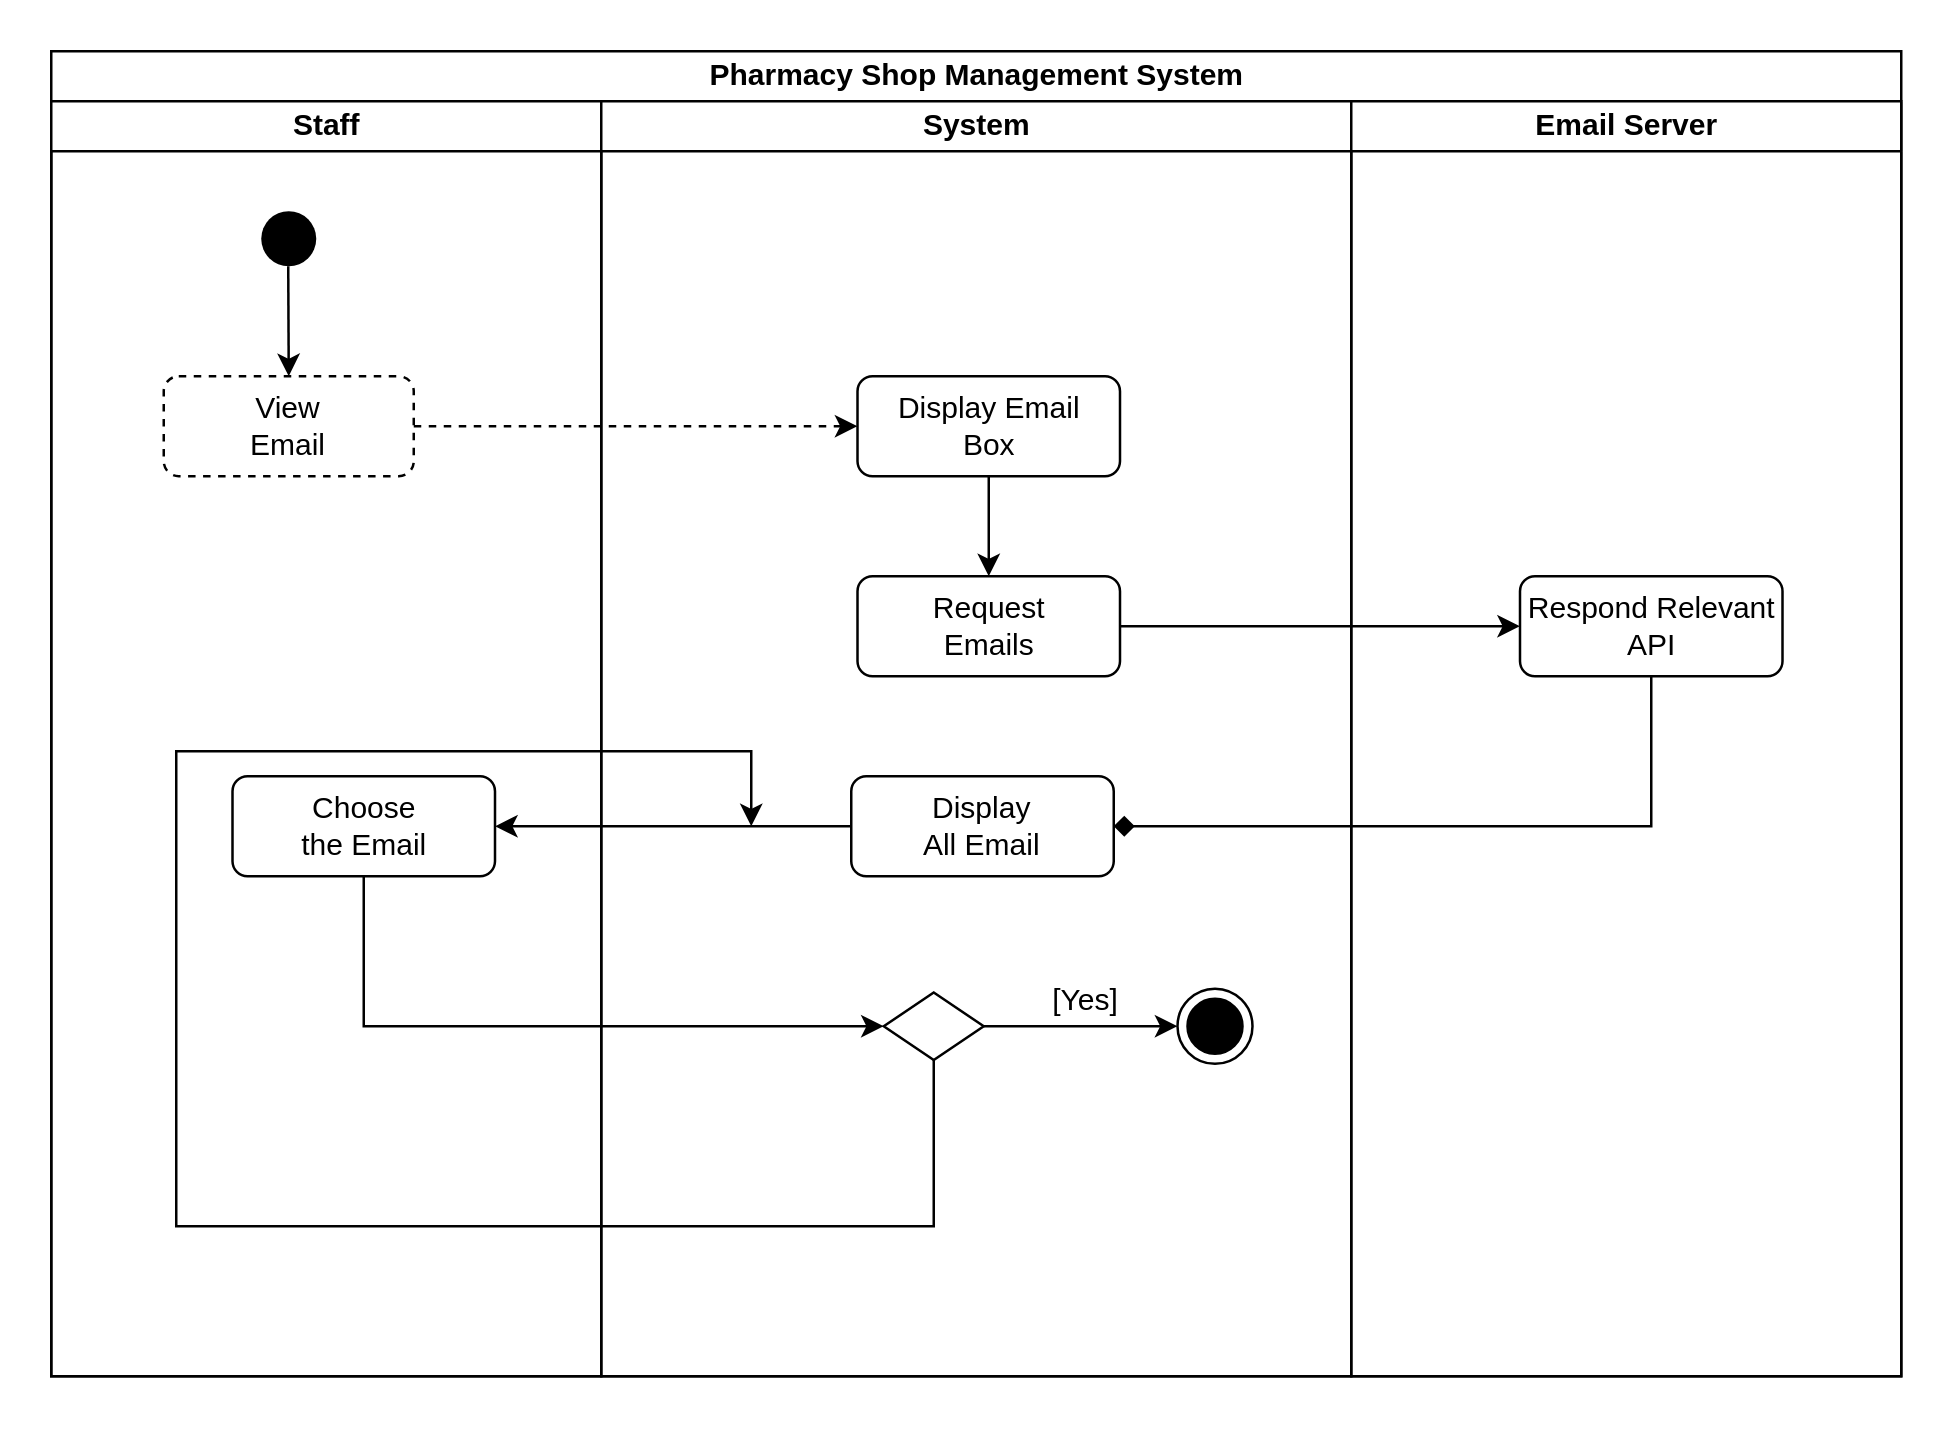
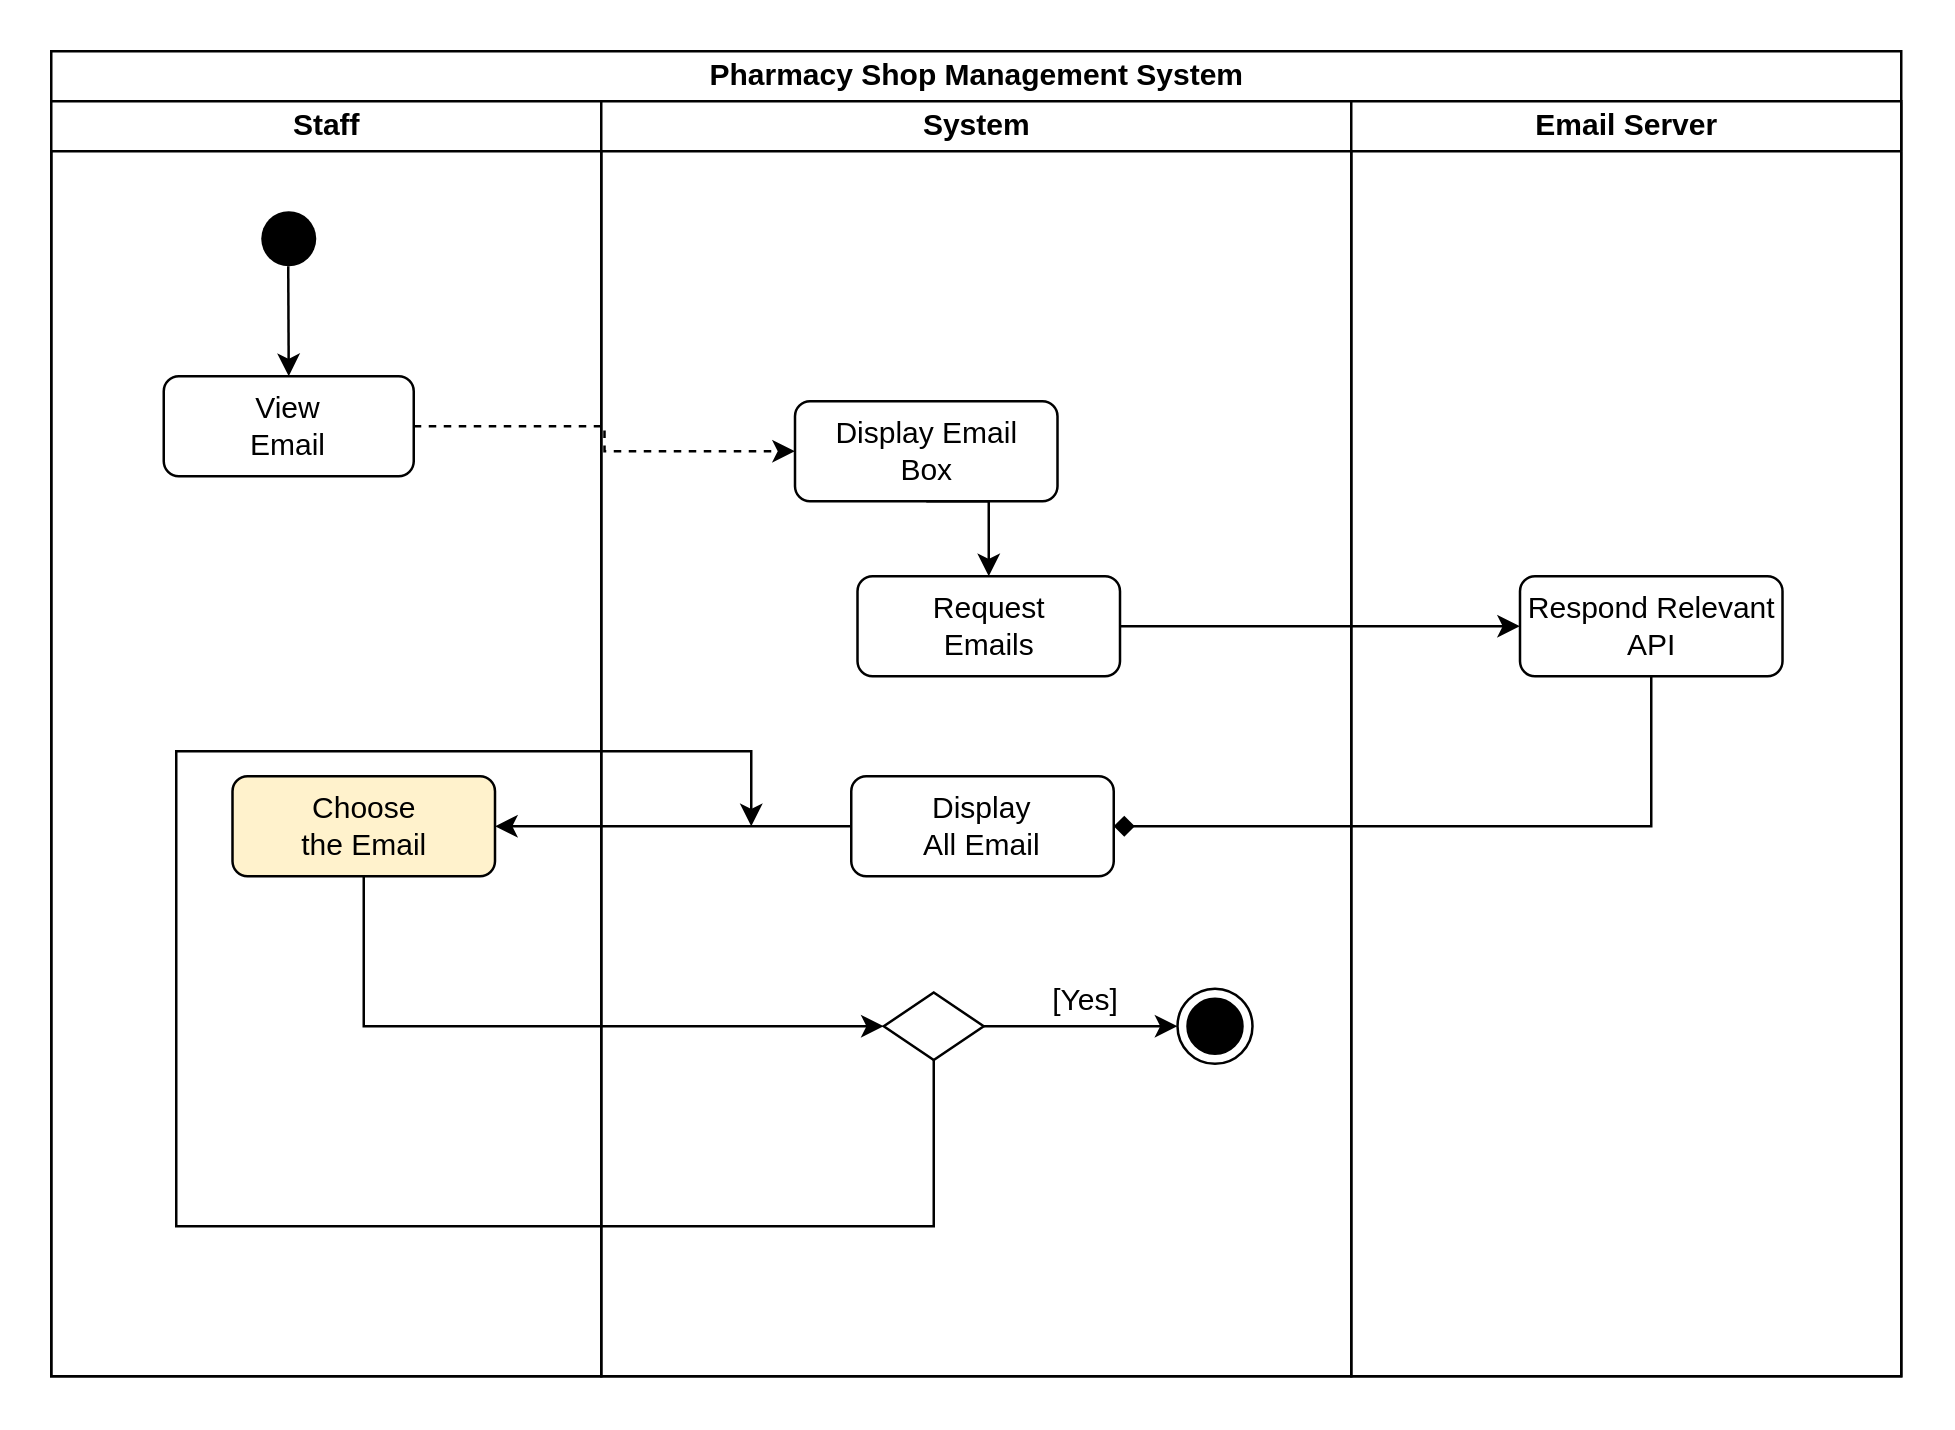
node "View Email": style dashed -> solid
node "Display Email Box": moved (989, 426) -> (926, 451)
node "Choose the Email": fillcolor #ffffff -> #fff2cc
